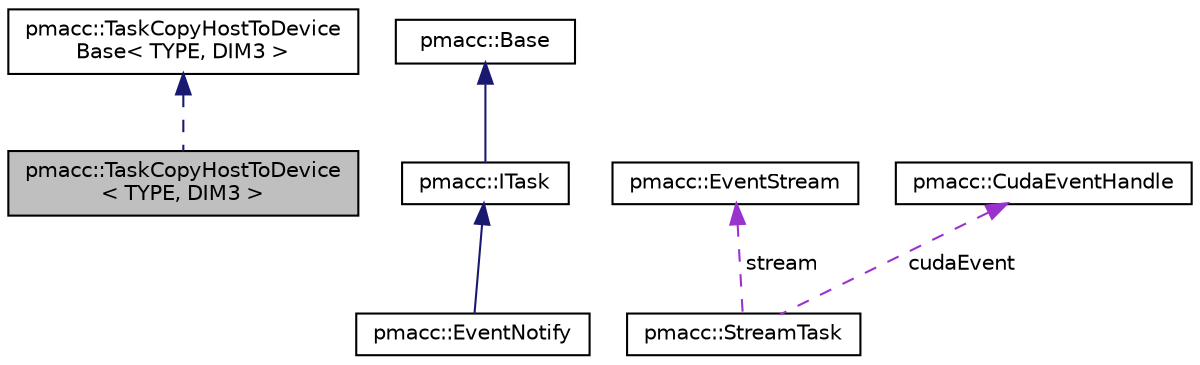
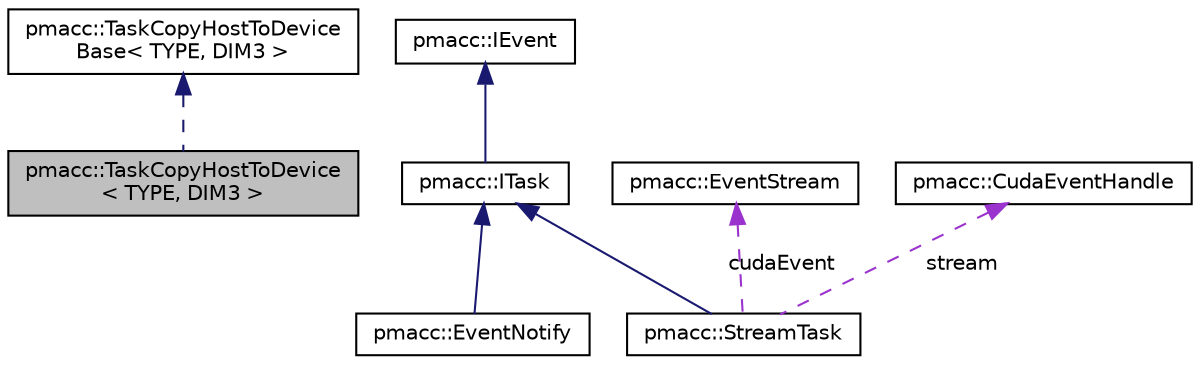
node "pmacc::Base": label "pmacc::Base" -> "pmacc::IEvent"
edge "pmacc::StreamTask" -> "pmacc::ITask": added
edge "pmacc::StreamTask" -> "pmacc::EventStream": label " stream" -> " cudaEvent"
edge "pmacc::StreamTask" -> "pmacc::CudaEventHandle": label " cudaEvent" -> " stream"
